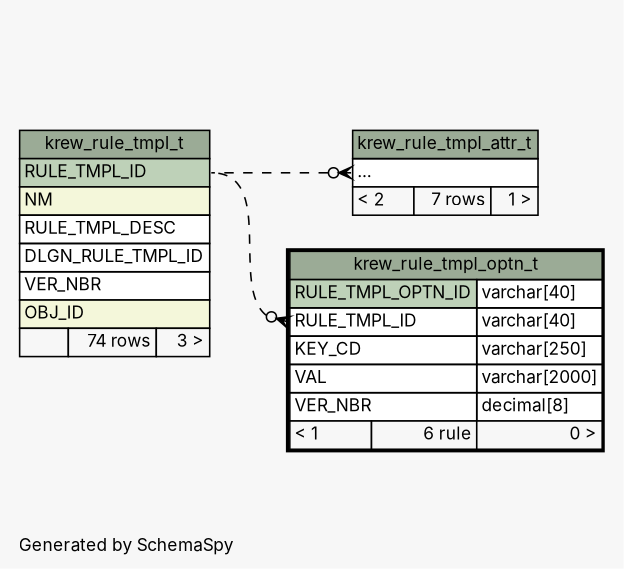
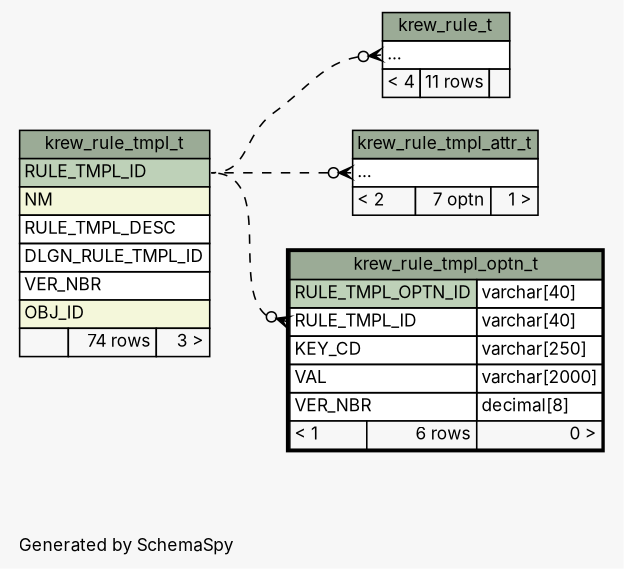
node "krew_rule_t": added
node "krew_rule_tmpl_attr_t": text "7 rows" -> "7 optn"
node "krew_rule_tmpl_optn_t": text "6 rule" -> "6 rows"
